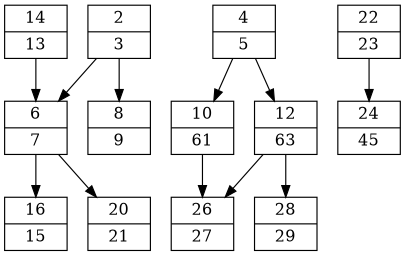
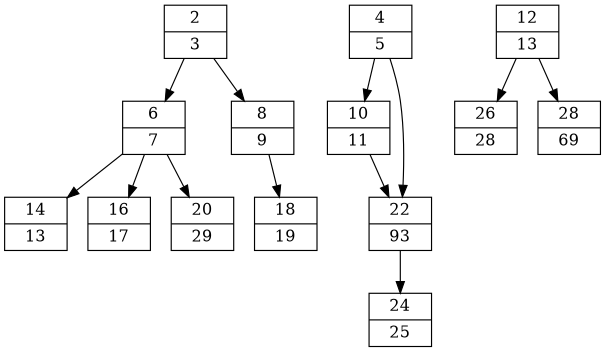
node "22": text "23" -> "93"
edge "14" -> "6": reversed
edge "4" -> "12": now "4" -> "22"
node "10": text "61" -> "11"
node "12": text "63" -> "13"
node "24": text "45" -> "25"
edge "10" -> "26": now "10" -> "22"
node "18": added
node "16": text "15" -> "17"
node "20": text "21" -> "29"
node "26": text "27" -> "28"
node "28": text "29" -> "69"
